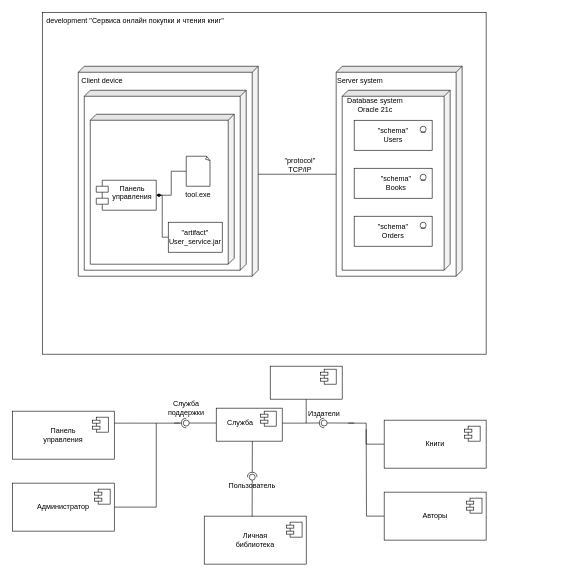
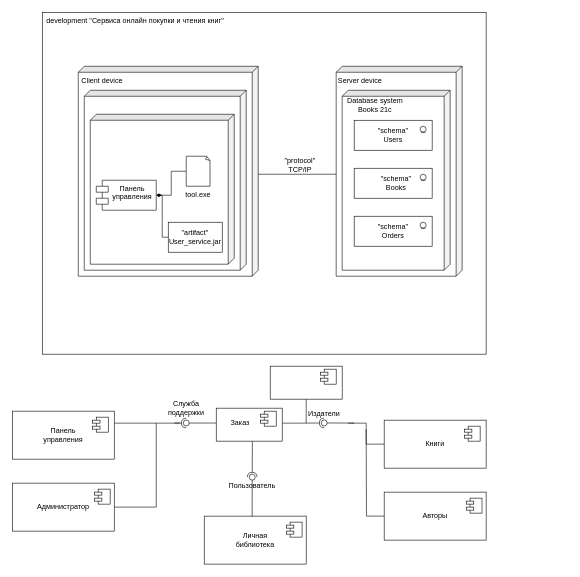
node "Server system": label "Server system" -> "Server device"
node "Database system Oracle 21c": label "Database system Oracle 21c" -> "Database system Books 21c"
node "Служба": label "Служба" -> "Заказ"
